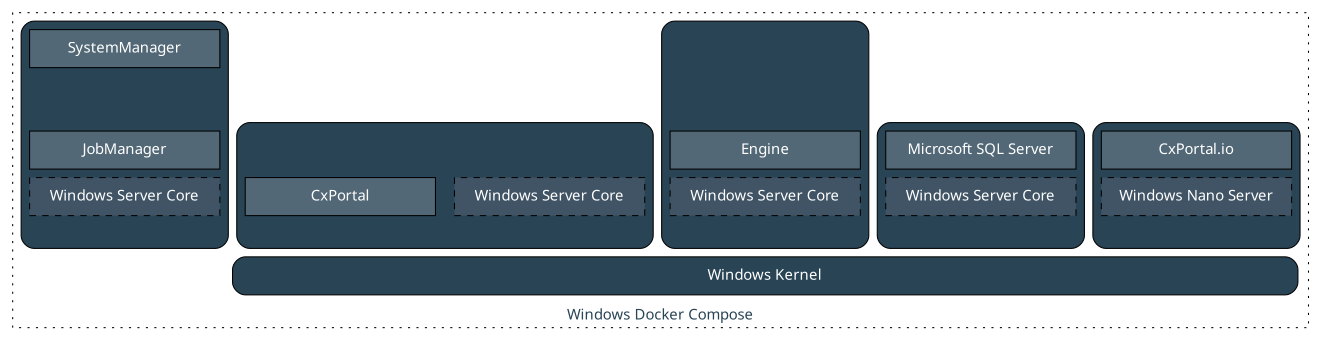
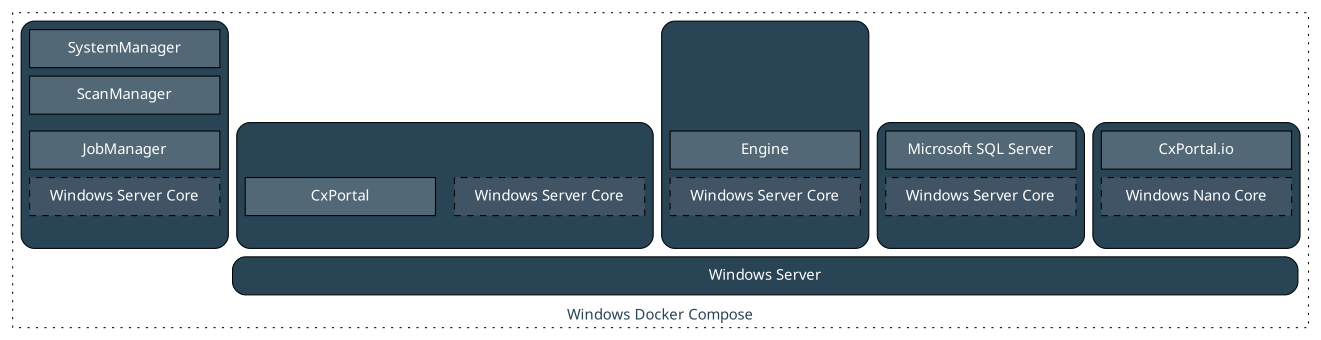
node "ScanManager": added
node "Windows Nano Server": label "Windows Nano Server" -> "Windows Nano Core"
node "Windows Kernel": label "Windows Kernel" -> "Windows Server"
